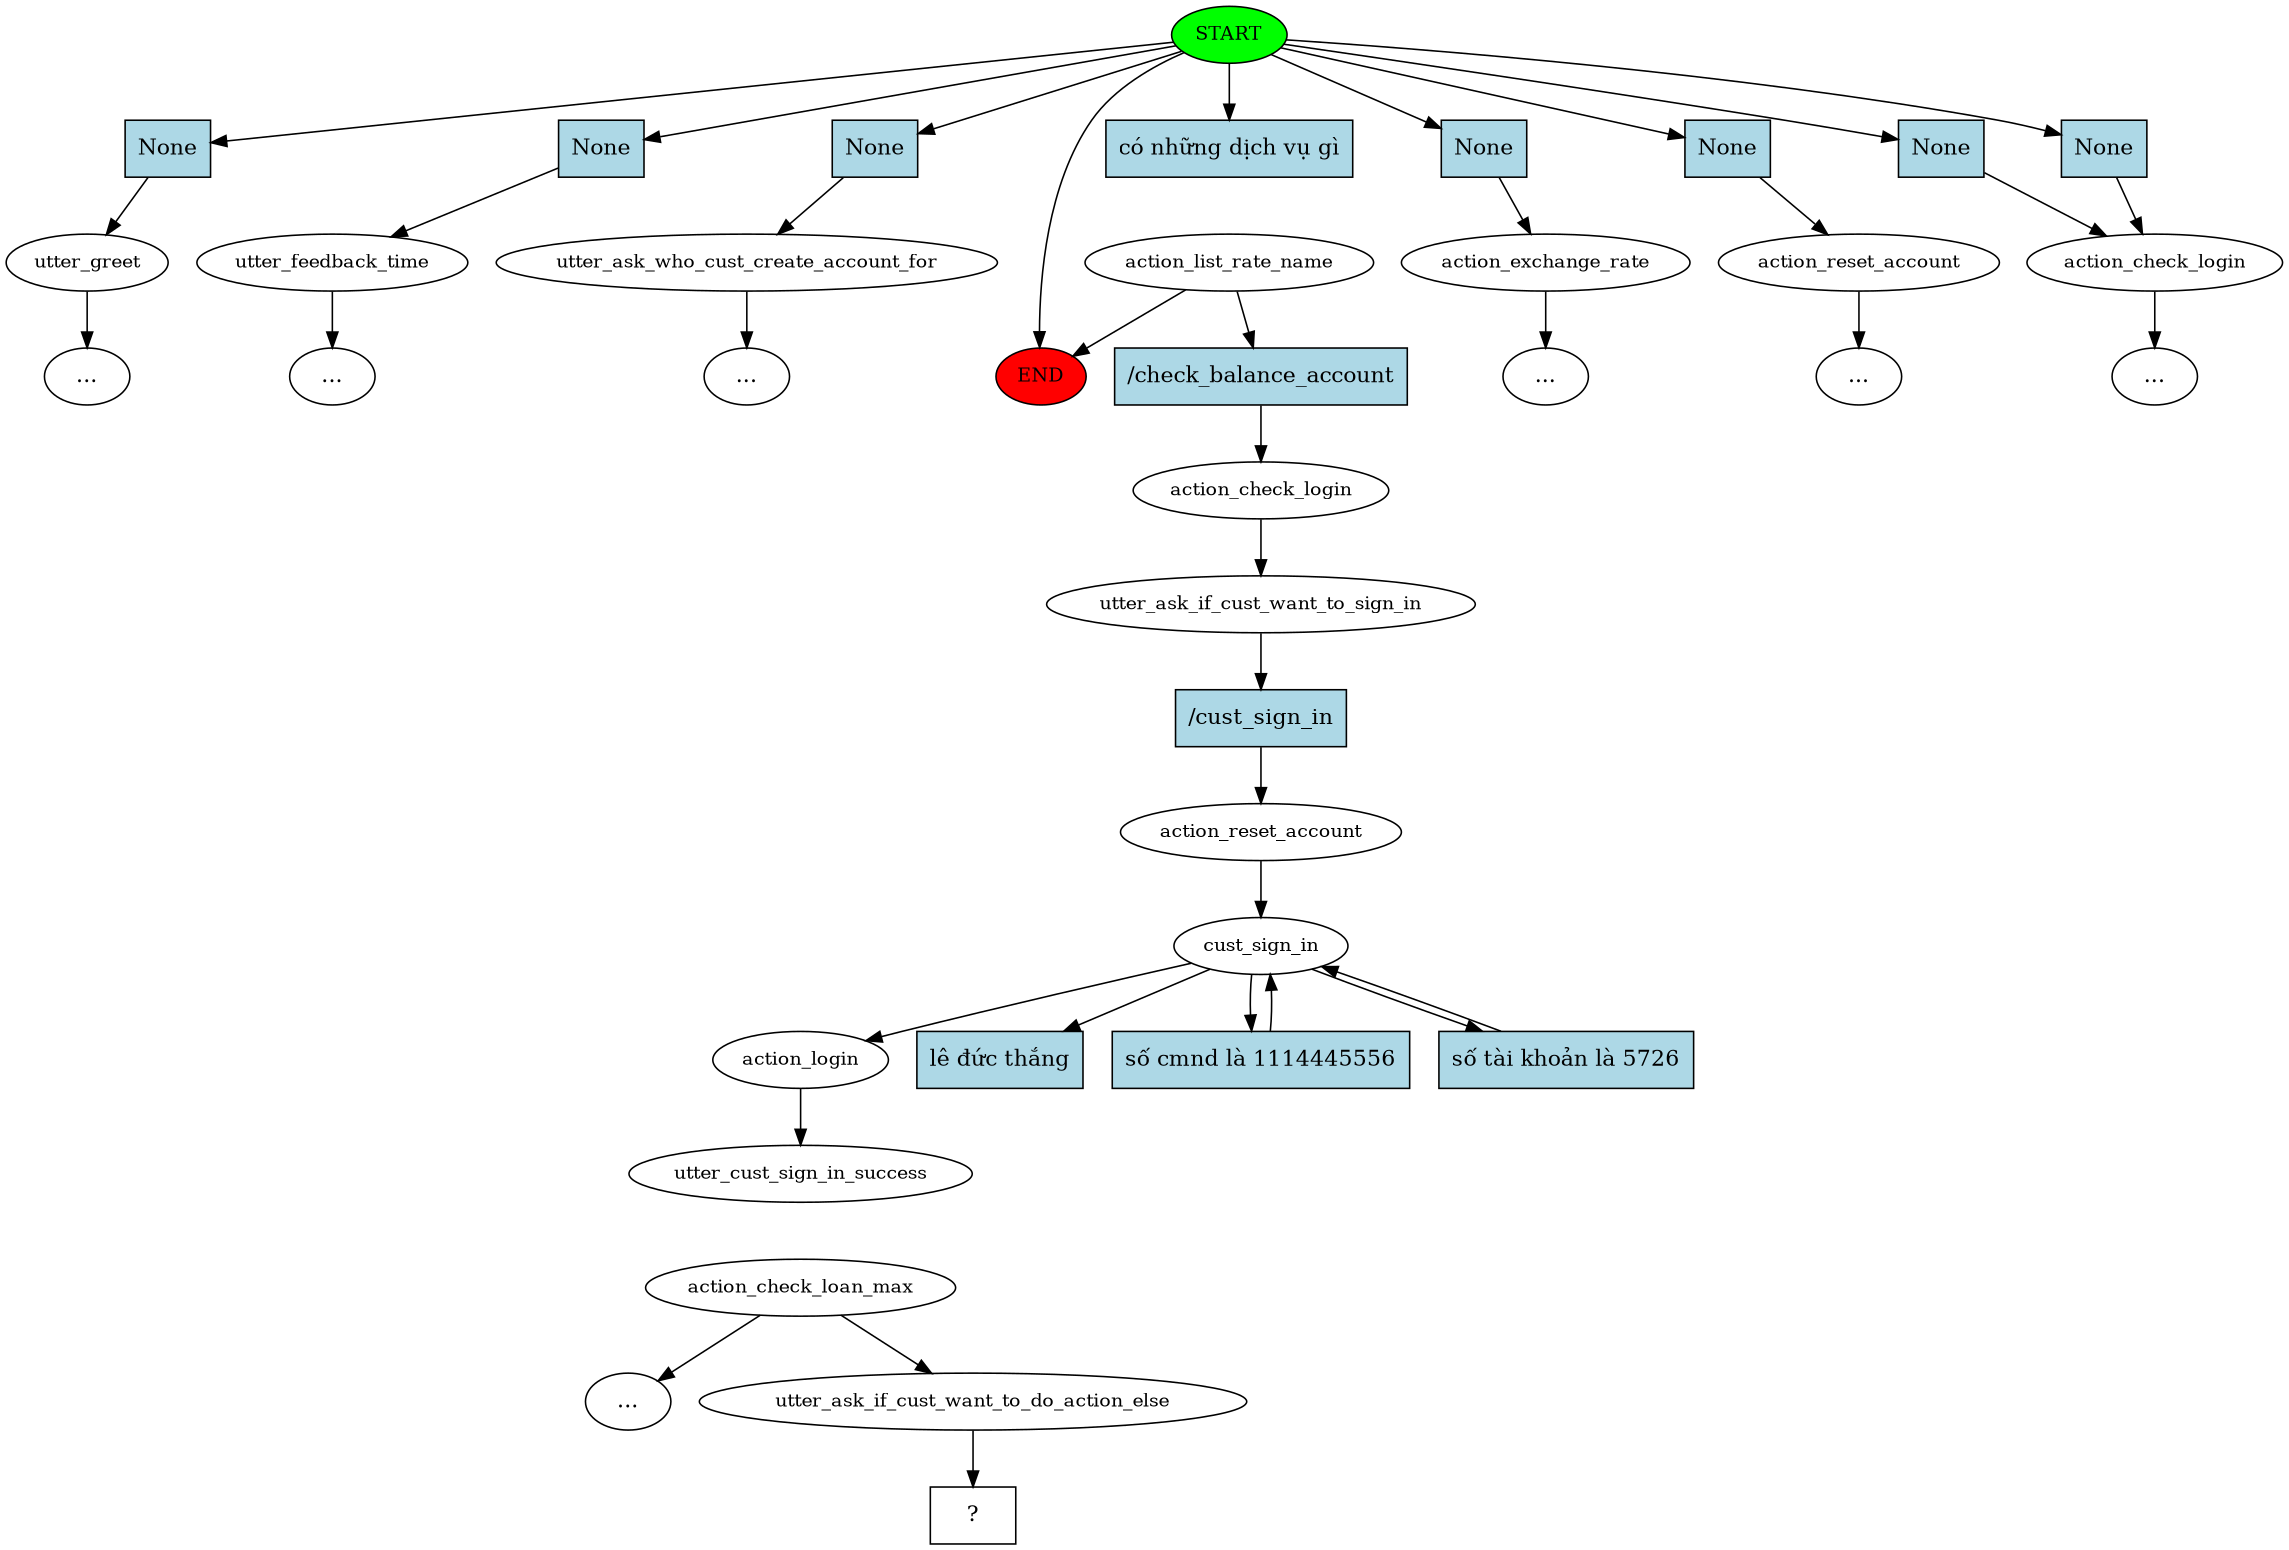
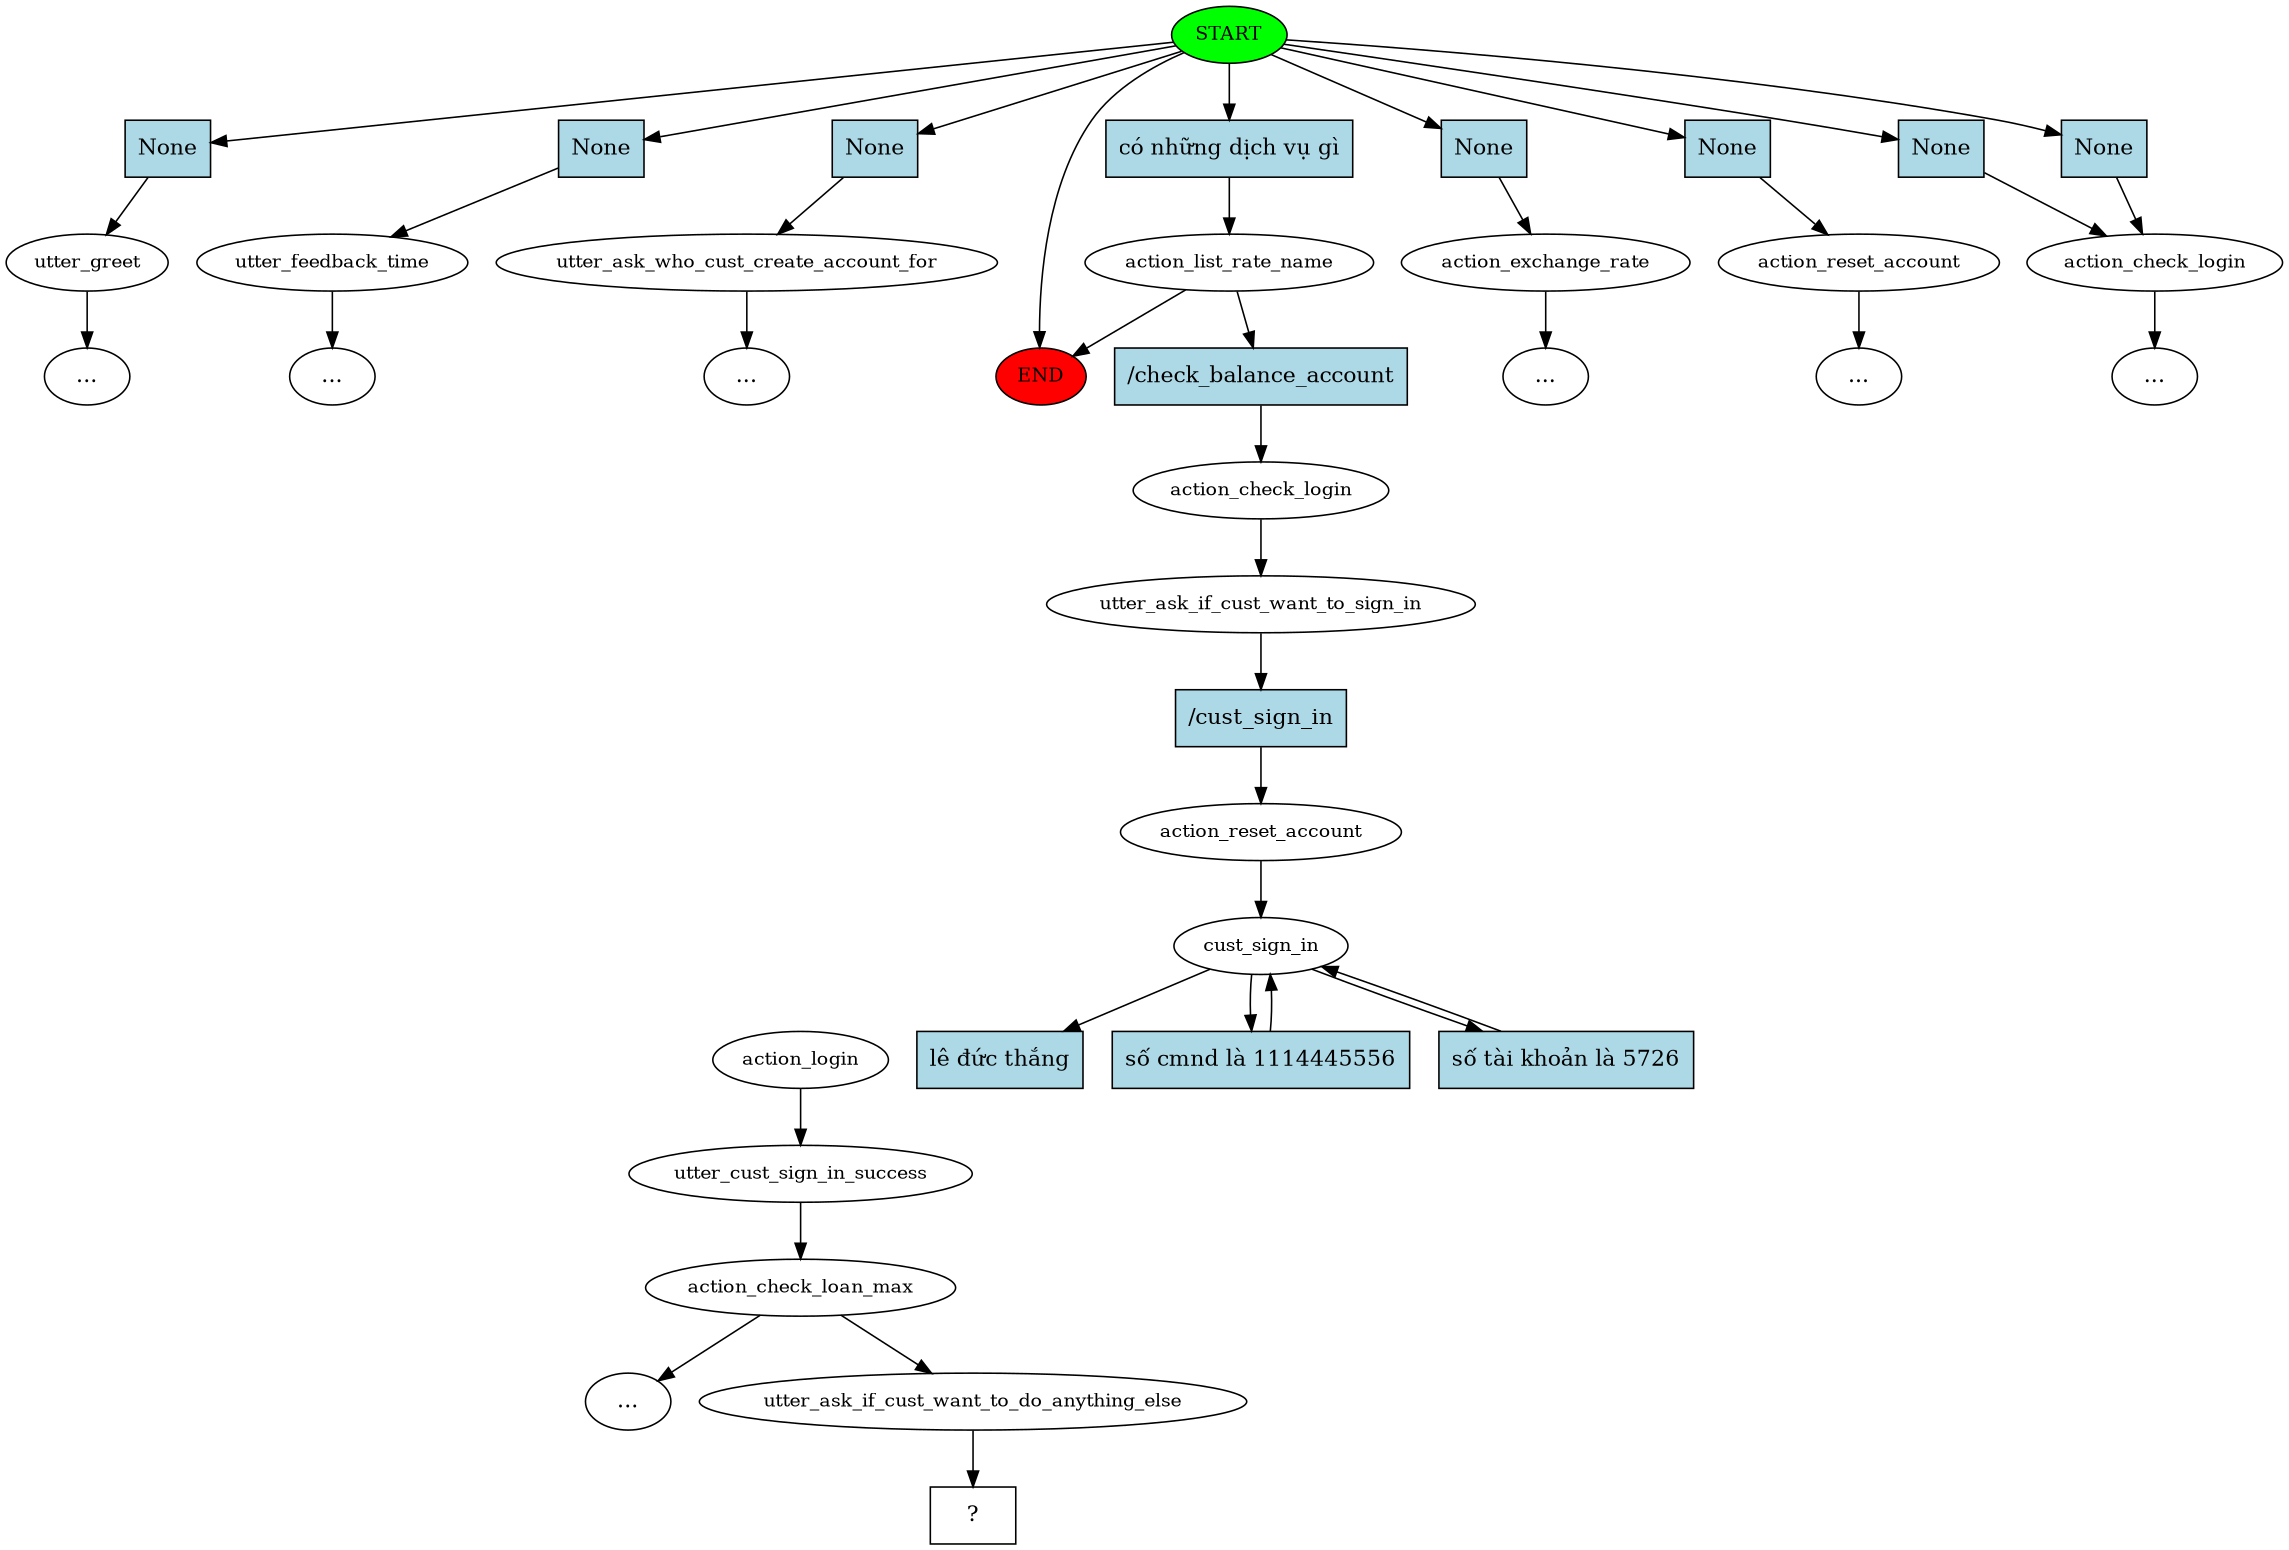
edge "có những dịch vụ gì" -> "action_list_rate_name": added
edge "cust_sign_in" -> "action_login": removed
edge "utter_cust_sign_in_success" -> "action_check_loan_max": added
node "utter_ask_if_cust_want_to_do_action_else": label "utter_ask_if_cust_want_to_do_action_else" -> "utter_ask_if_cust_want_to_do_anything_else"
